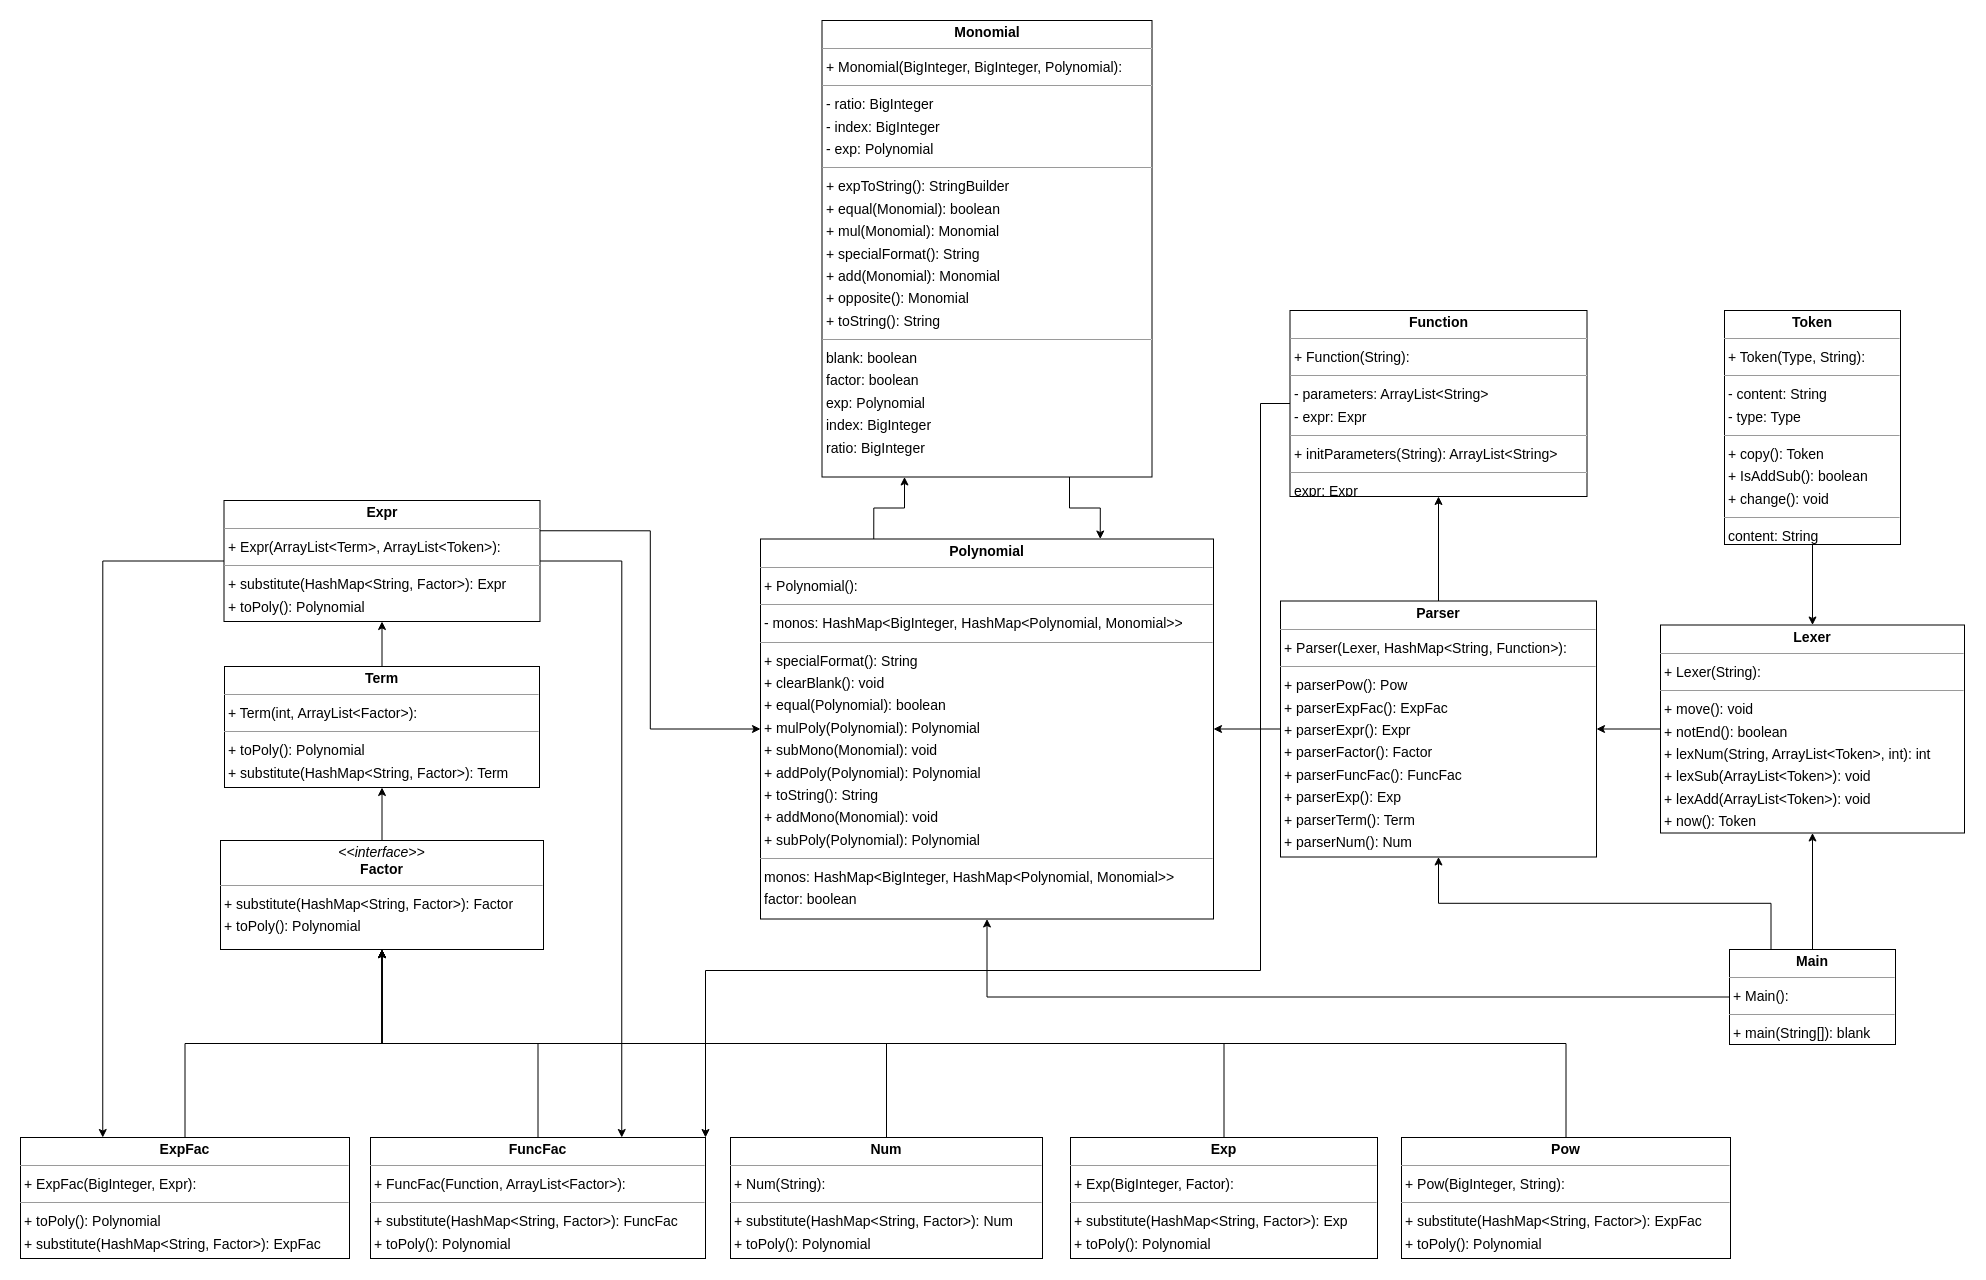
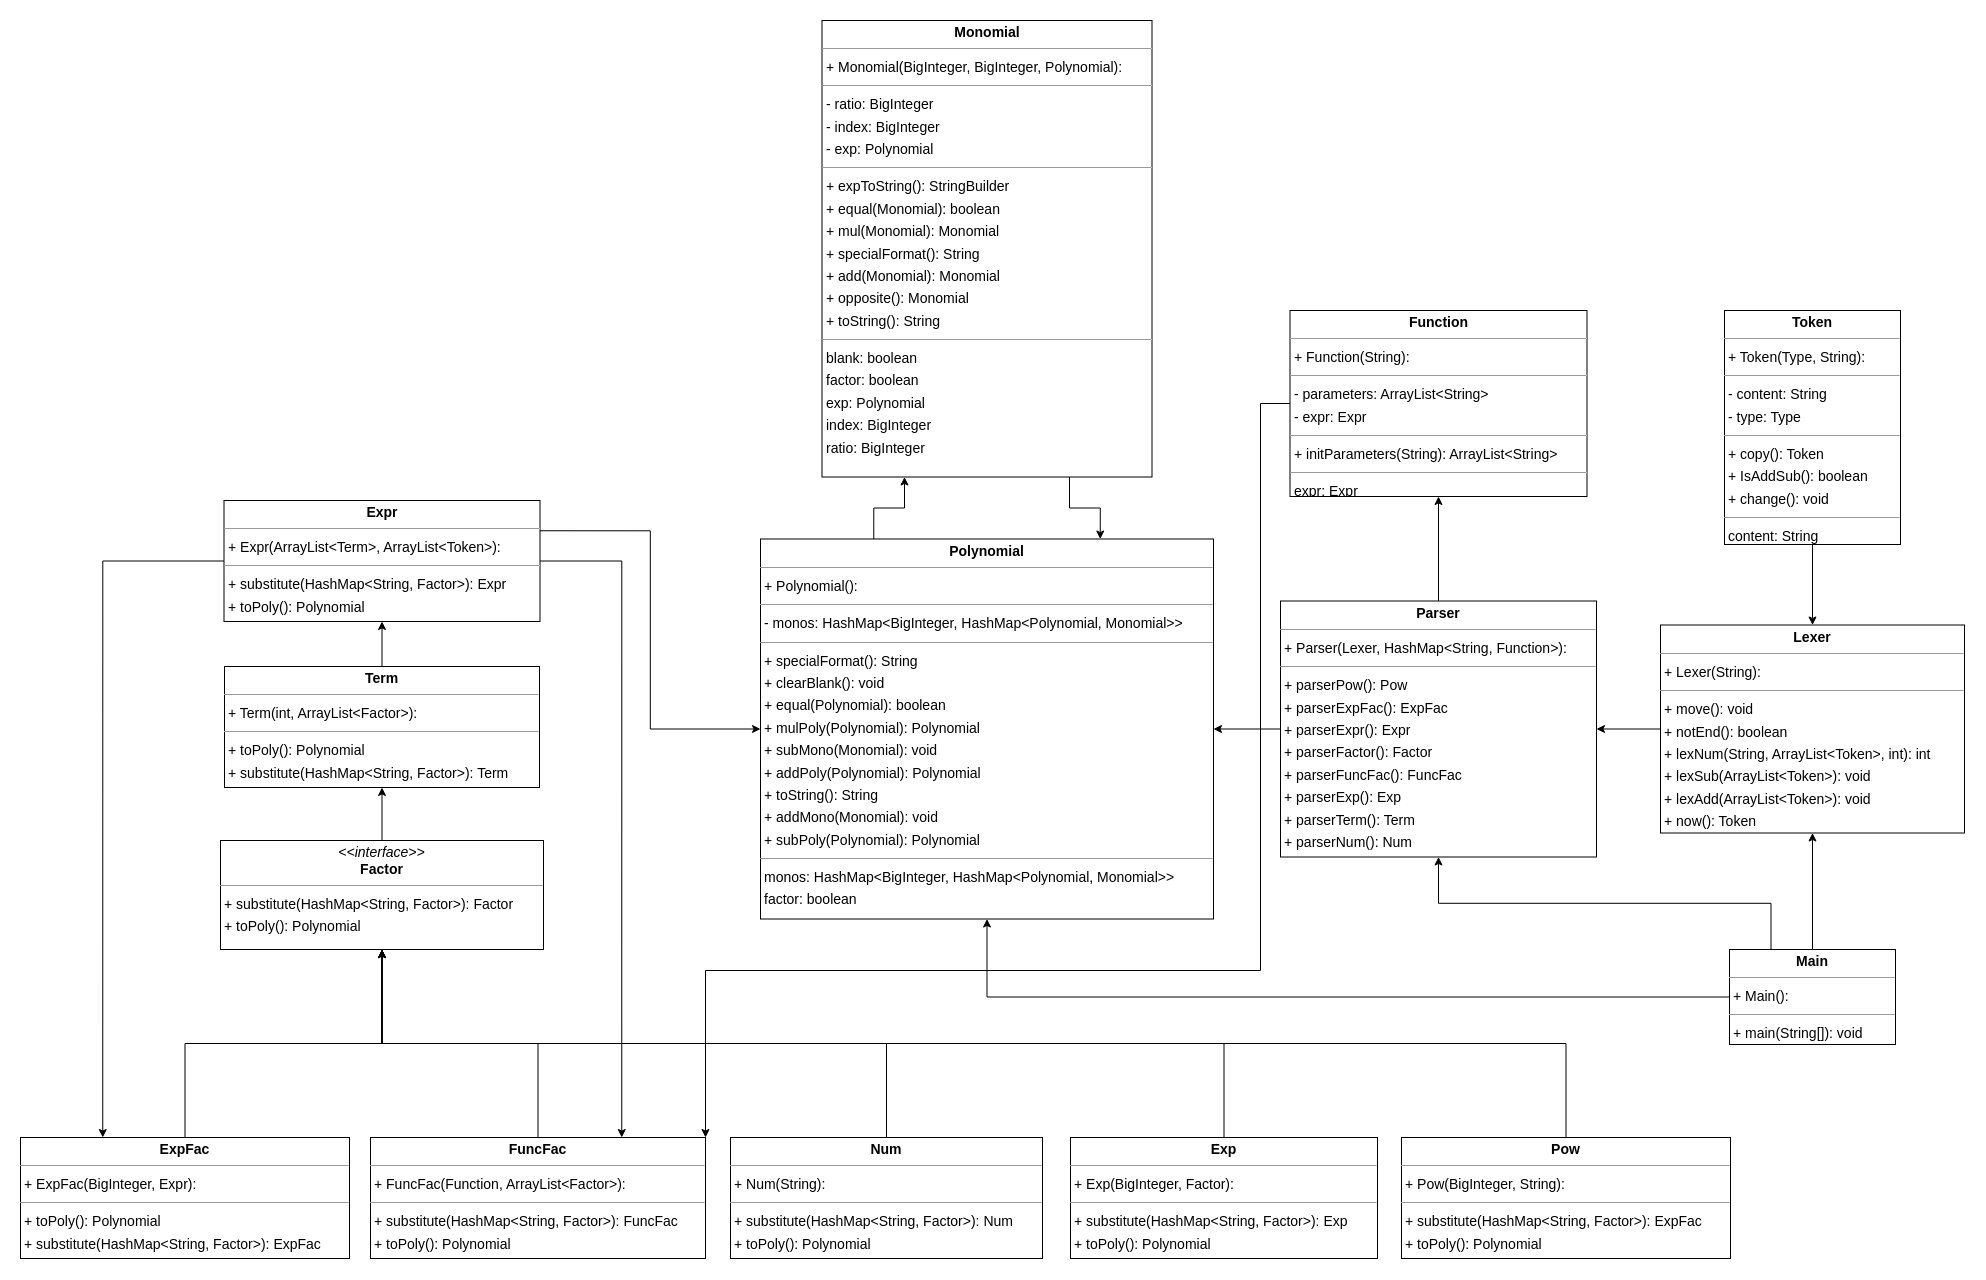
node "Main + Main(): + main(String[]): blank": label "Main + Main(): + main(String[]): blank" -> "Main + Main(): + main(String[]): void"
